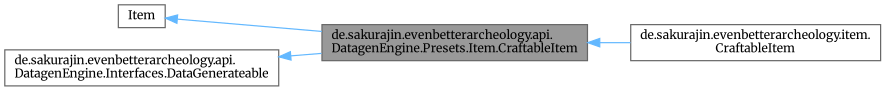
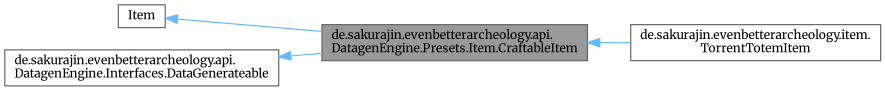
node "de.sakurajin.evenbetterarcheology.item. CraftableItem": label "de.sakurajin.evenbetterarcheology.item. CraftableItem" -> "de.sakurajin.evenbetterarcheology.item. TorrentTotemItem"
